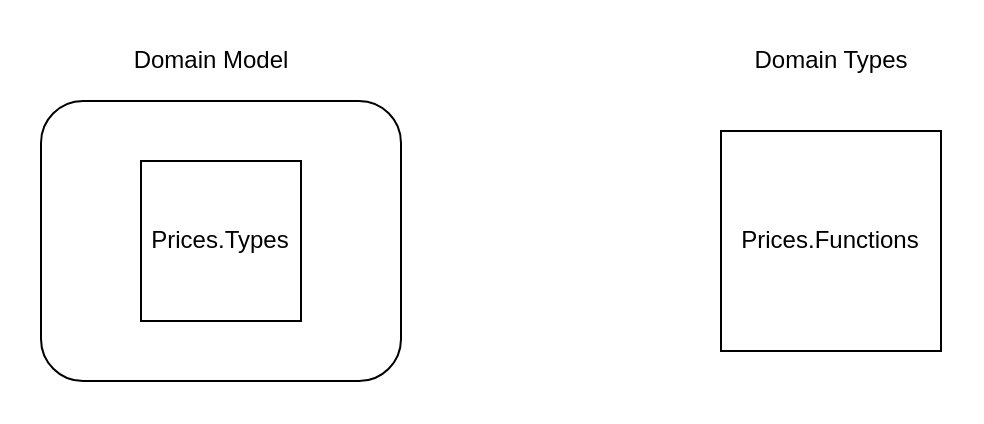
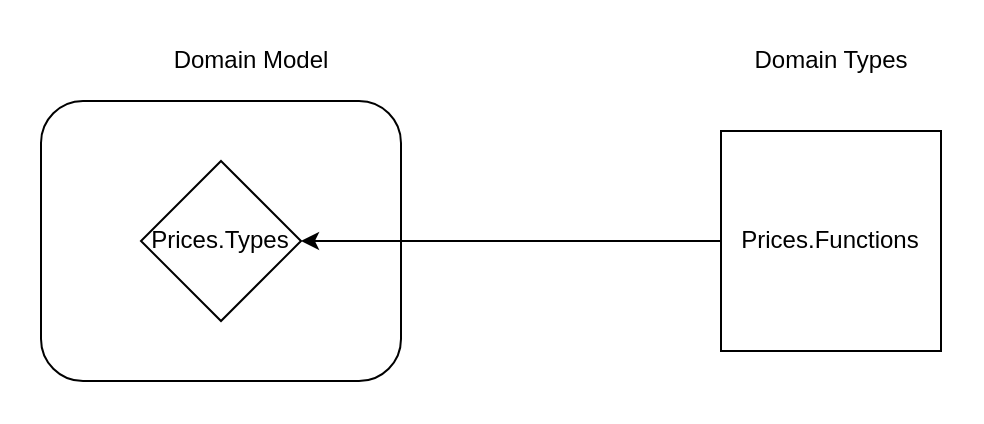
node "Domain Model": moved (211, 61) -> (251, 61)
node "Prices.Types": shape rectangle -> diamond
edge "Prices.Functions" -> "Prices.Types": added
